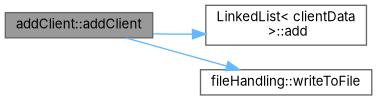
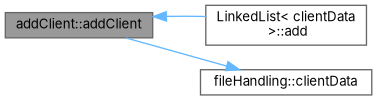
edge "addClient::addClient" -> "LinkedList< clientData >::add": reversed
node "fileHandling::writeToFile": label "fileHandling::writeToFile" -> "fileHandling::clientData"
